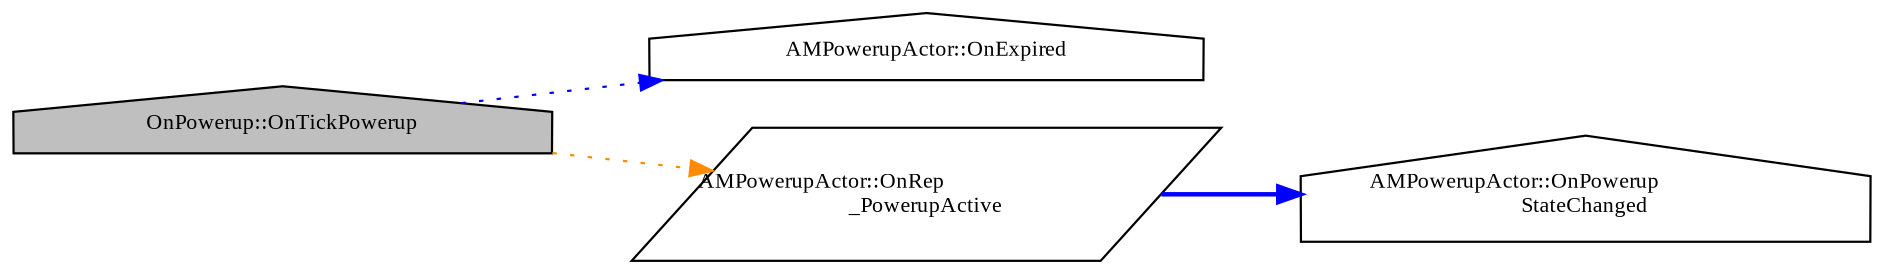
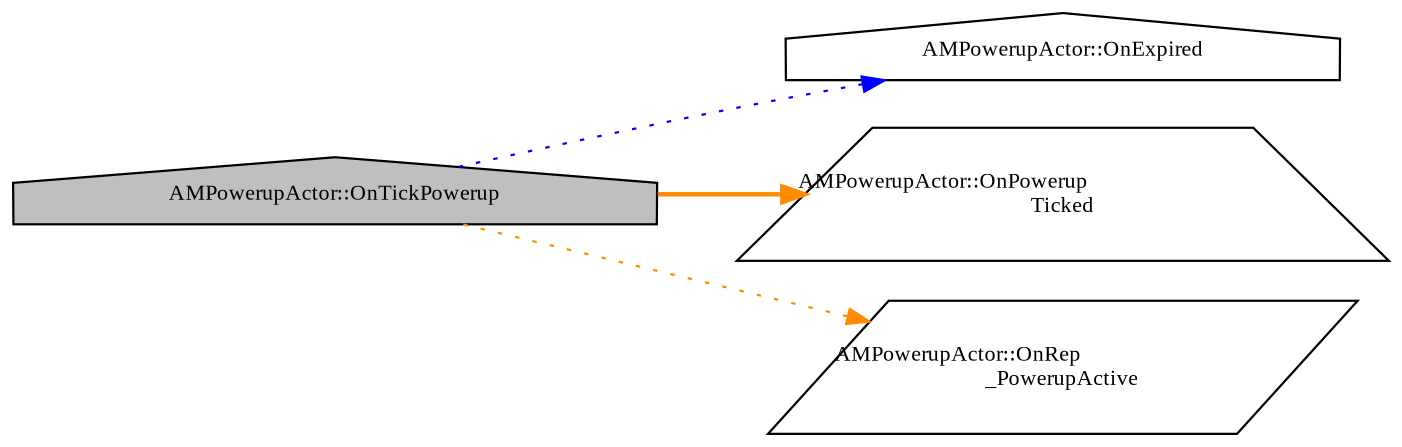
node "OnPowerup::OnTickPowerup": label "OnPowerup::OnTickPowerup" -> "AMPowerupActor::OnTickPowerup"
node "AMPowerupActor::OnPowerup Ticked": added
node "AMPowerupActor::OnPowerup StateChanged": removed
